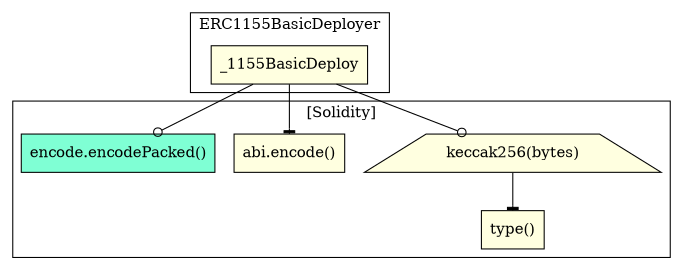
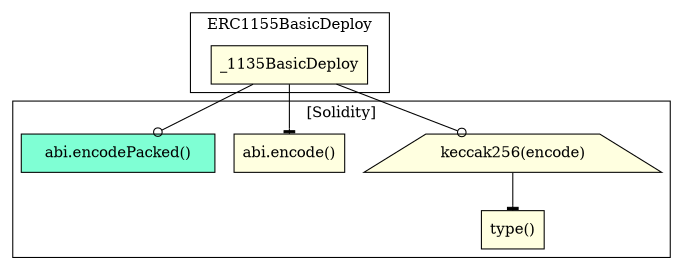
cluster "ERC1155BasicDeployer": label "ERC1155BasicDeployer" -> "ERC1155BasicDeploy"
node "_1155BasicDeploy": label "_1155BasicDeploy" -> "_1135BasicDeploy"
node "encode.encodePacked()": label "encode.encodePacked()" -> "abi.encodePacked()"
node "keccak256(bytes)": label "keccak256(bytes)" -> "keccak256(encode)"
